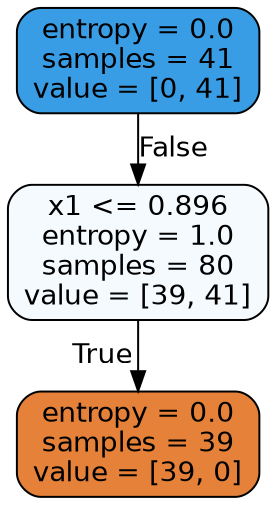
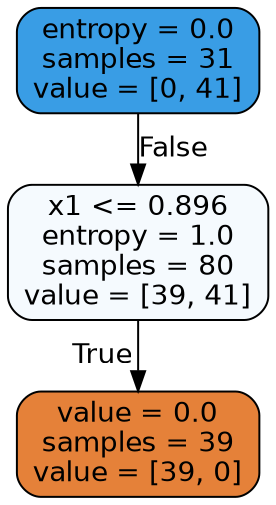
node "entropy = 0.0 samples = 41 value = [0, 41]": label "entropy = 0.0 samples = 41 value = [0, 41]" -> "entropy = 0.0 samples = 31 value = [0, 41]"
node "entropy = 0.0 samples = 39 value = [39, 0]": label "entropy = 0.0 samples = 39 value = [39, 0]" -> "value = 0.0 samples = 39 value = [39, 0]"
